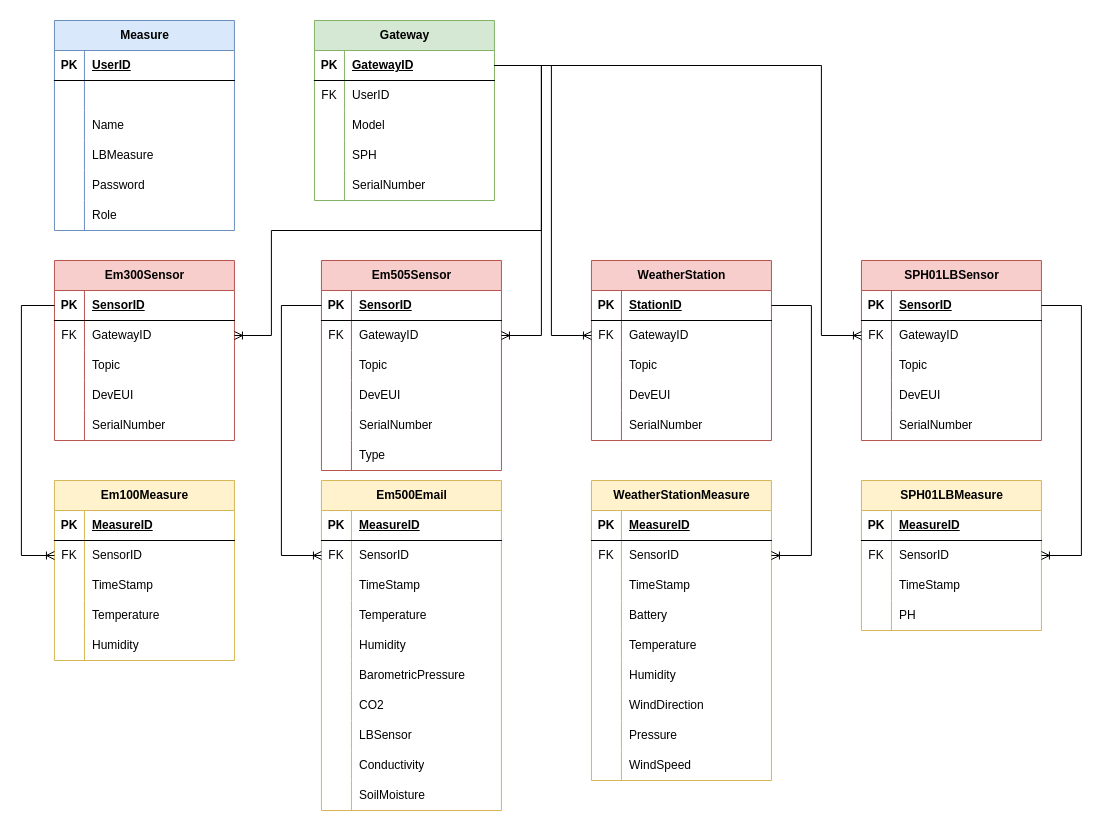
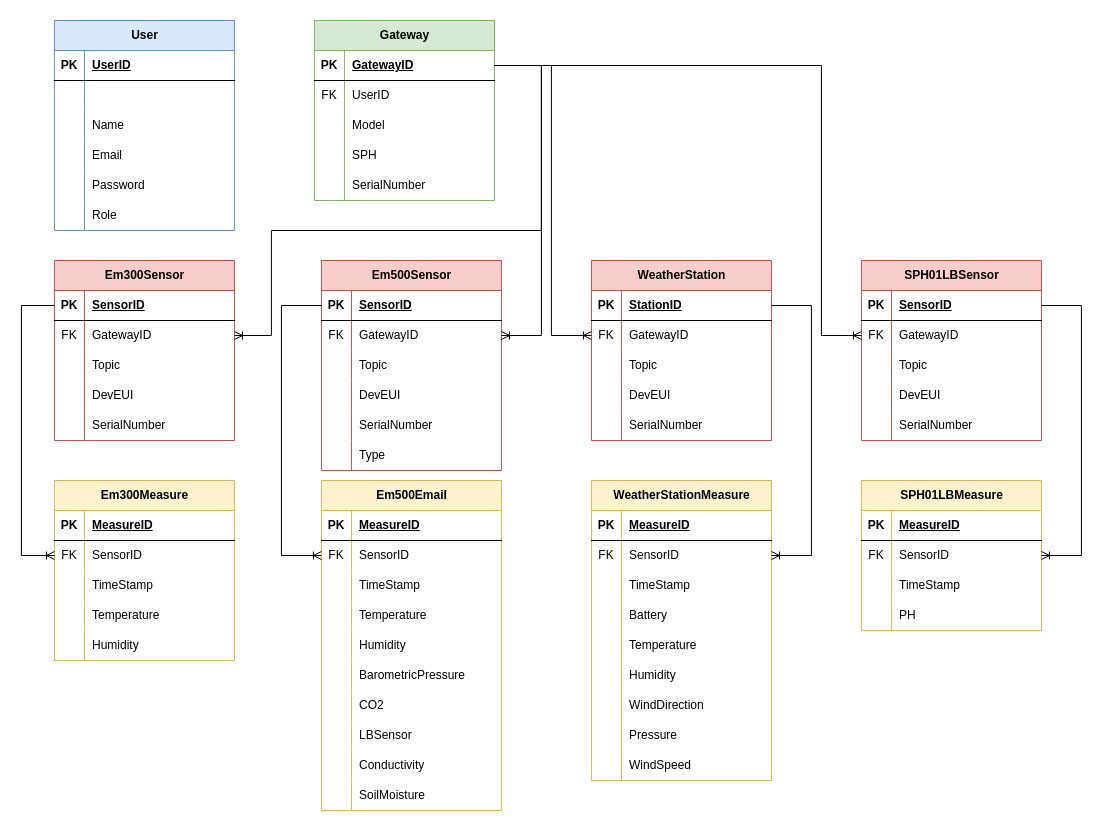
node "Measure": label "Measure" -> "User"
node "LBMeasure": label "LBMeasure" -> "Email"
node "Em505Sensor": label "Em505Sensor" -> "Em500Sensor"
node "Em100Measure": label "Em100Measure" -> "Em300Measure"
